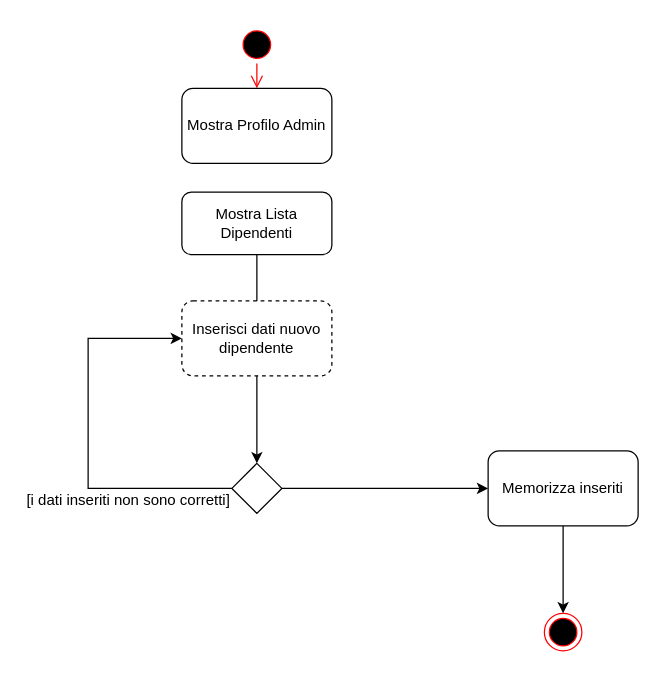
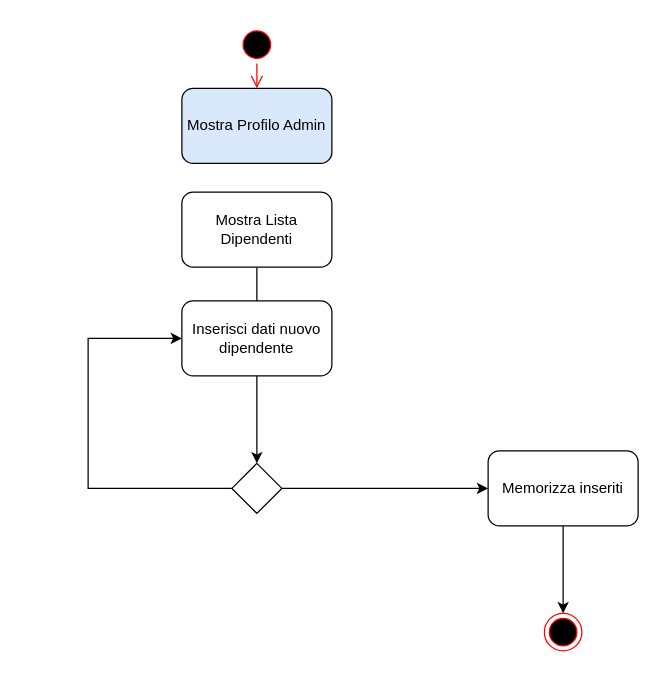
node "Mostra Profilo Admin": fillcolor #ffffff -> #dae8fc
node "Mostra Lista Dipendenti": size 150x63 -> 150x75
node "Inserisci dati nuovo dipendente": style dashed -> solid
node "[i dati inseriti non sono corretti]": removed
